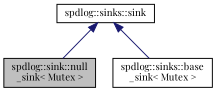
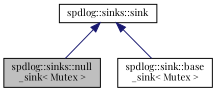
node "spdlog::sink::null _sink< Mutex >": label "spdlog::sink::null _sink< Mutex >" -> "spdlog::sinks::null _sink< Mutex >"
node "spdlog::sinks::base _sink< Mutex >": label "spdlog::sinks::base _sink< Mutex >" -> "spdlog::sink::base _sink< Mutex >"
